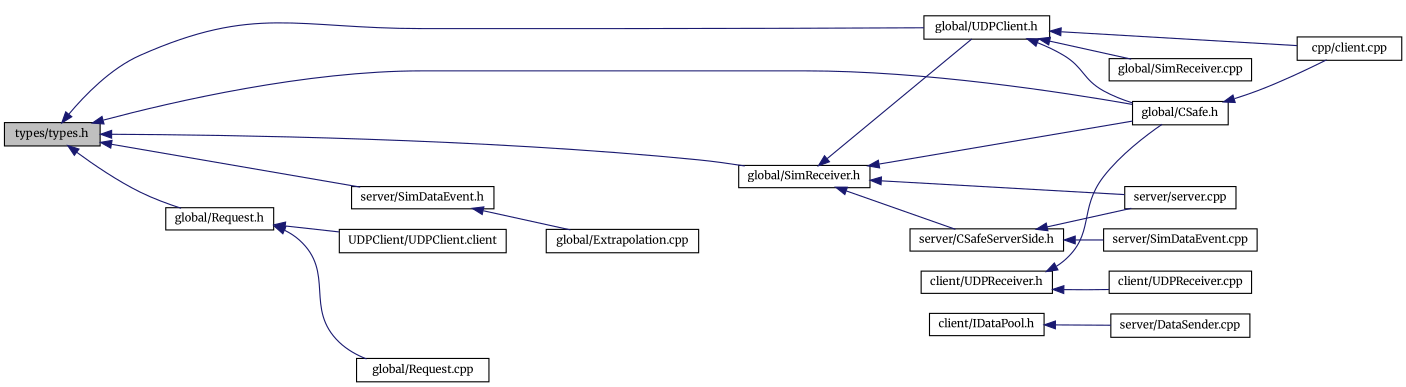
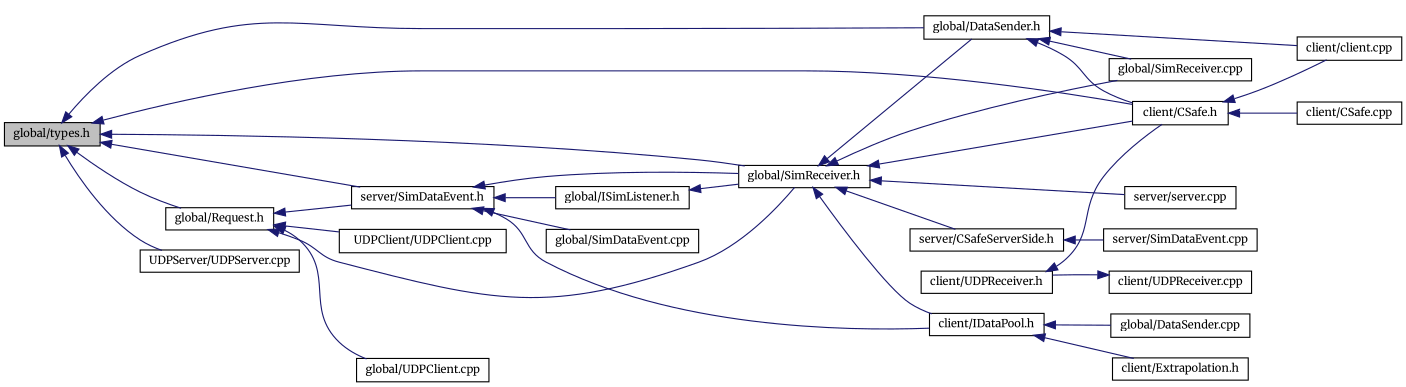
node "global/UDPClient.h": label "global/UDPClient.h" -> "global/DataSender.h"
node "cpp/client.cpp": label "cpp/client.cpp" -> "client/client.cpp"
edge "global/SimReceiver.cpp" -> "global/SimReceiver.h": added
node "global/CSafe.h": label "global/CSafe.h" -> "client/CSafe.h"
node "client/CSafe.cpp": added
node "types/types.h": label "types/types.h" -> "global/types.h"
edge "global/SimReceiver.h" -> "server/SimDataEvent.h": added
node "global/ISimListener.h": added
edge "server/SimDataEvent.h" -> "global/Request.h": added
edge "server/server.cpp" -> "server/CSafeServerSide.h": removed
node "UDPClient/UDPClient.client": label "UDPClient/UDPClient.client" -> "UDPClient/UDPClient.cpp"
node "global/Extrapolation.cpp": label "global/Extrapolation.cpp" -> "global/SimDataEvent.cpp"
node "UDPServer/UDPServer.cpp": added
edge "client/IDataPool.h" -> "global/SimReceiver.h": added
edge "client/UDPReceiver.cpp" -> "client/UDPReceiver.h": reversed
edge "global/SimReceiver.h" -> "global/Request.h": added
edge "client/IDataPool.h" -> "server/SimDataEvent.h": added
node "server/DataSender.cpp": label "server/DataSender.cpp" -> "global/DataSender.cpp"
node "client/Extrapolation.h": added
node "global/Request.cpp": label "global/Request.cpp" -> "global/UDPClient.cpp"
